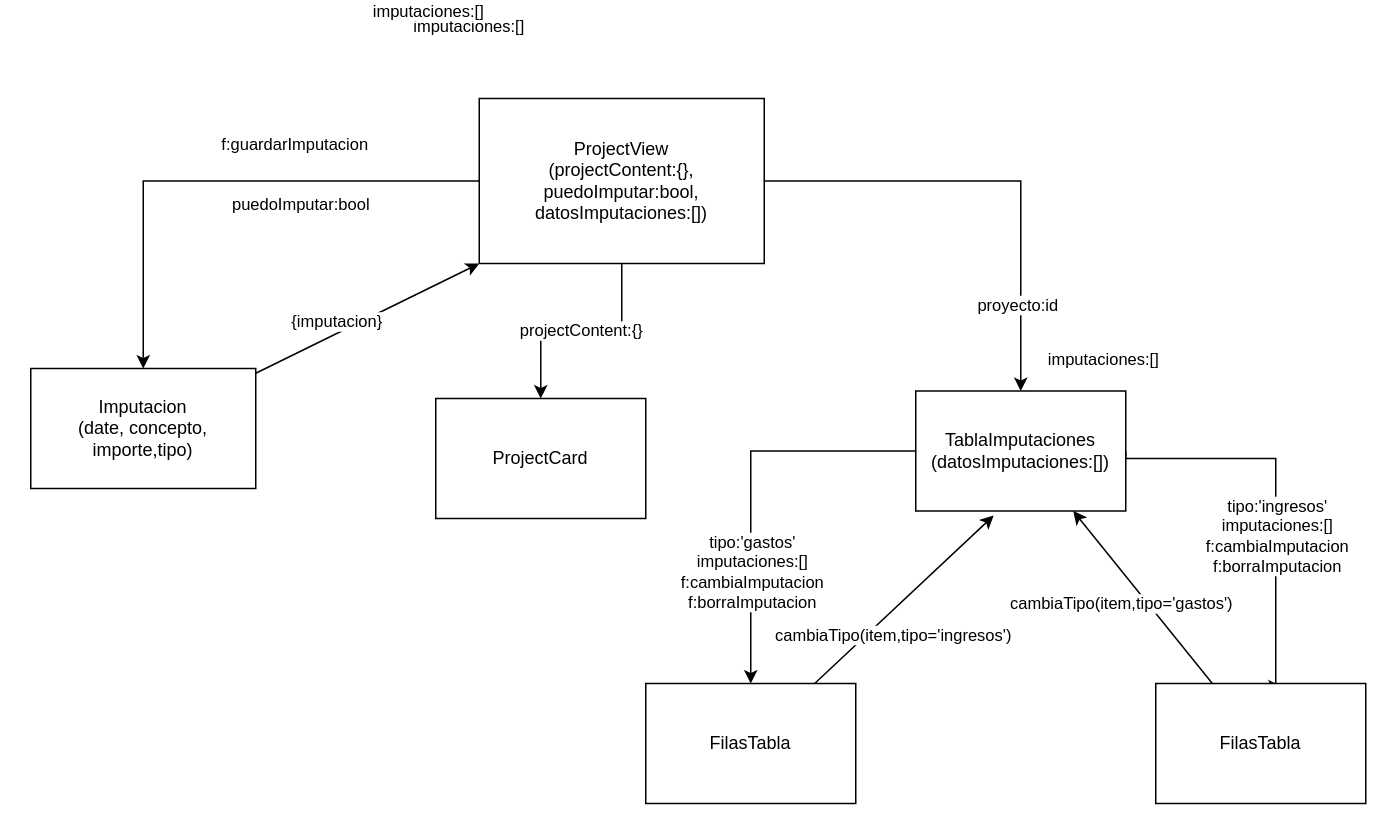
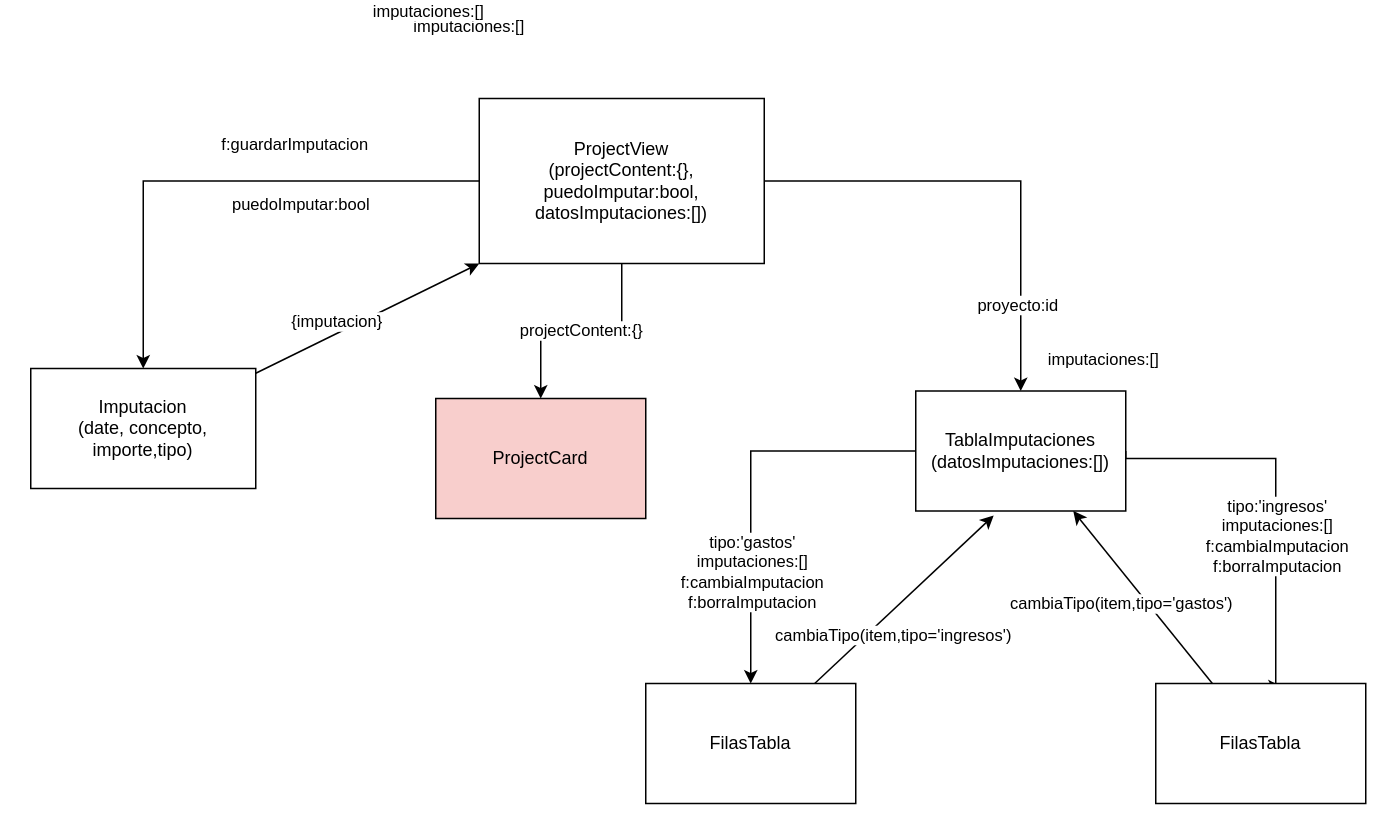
node "ProjectCard": fillcolor #ffffff -> #f8cecc
